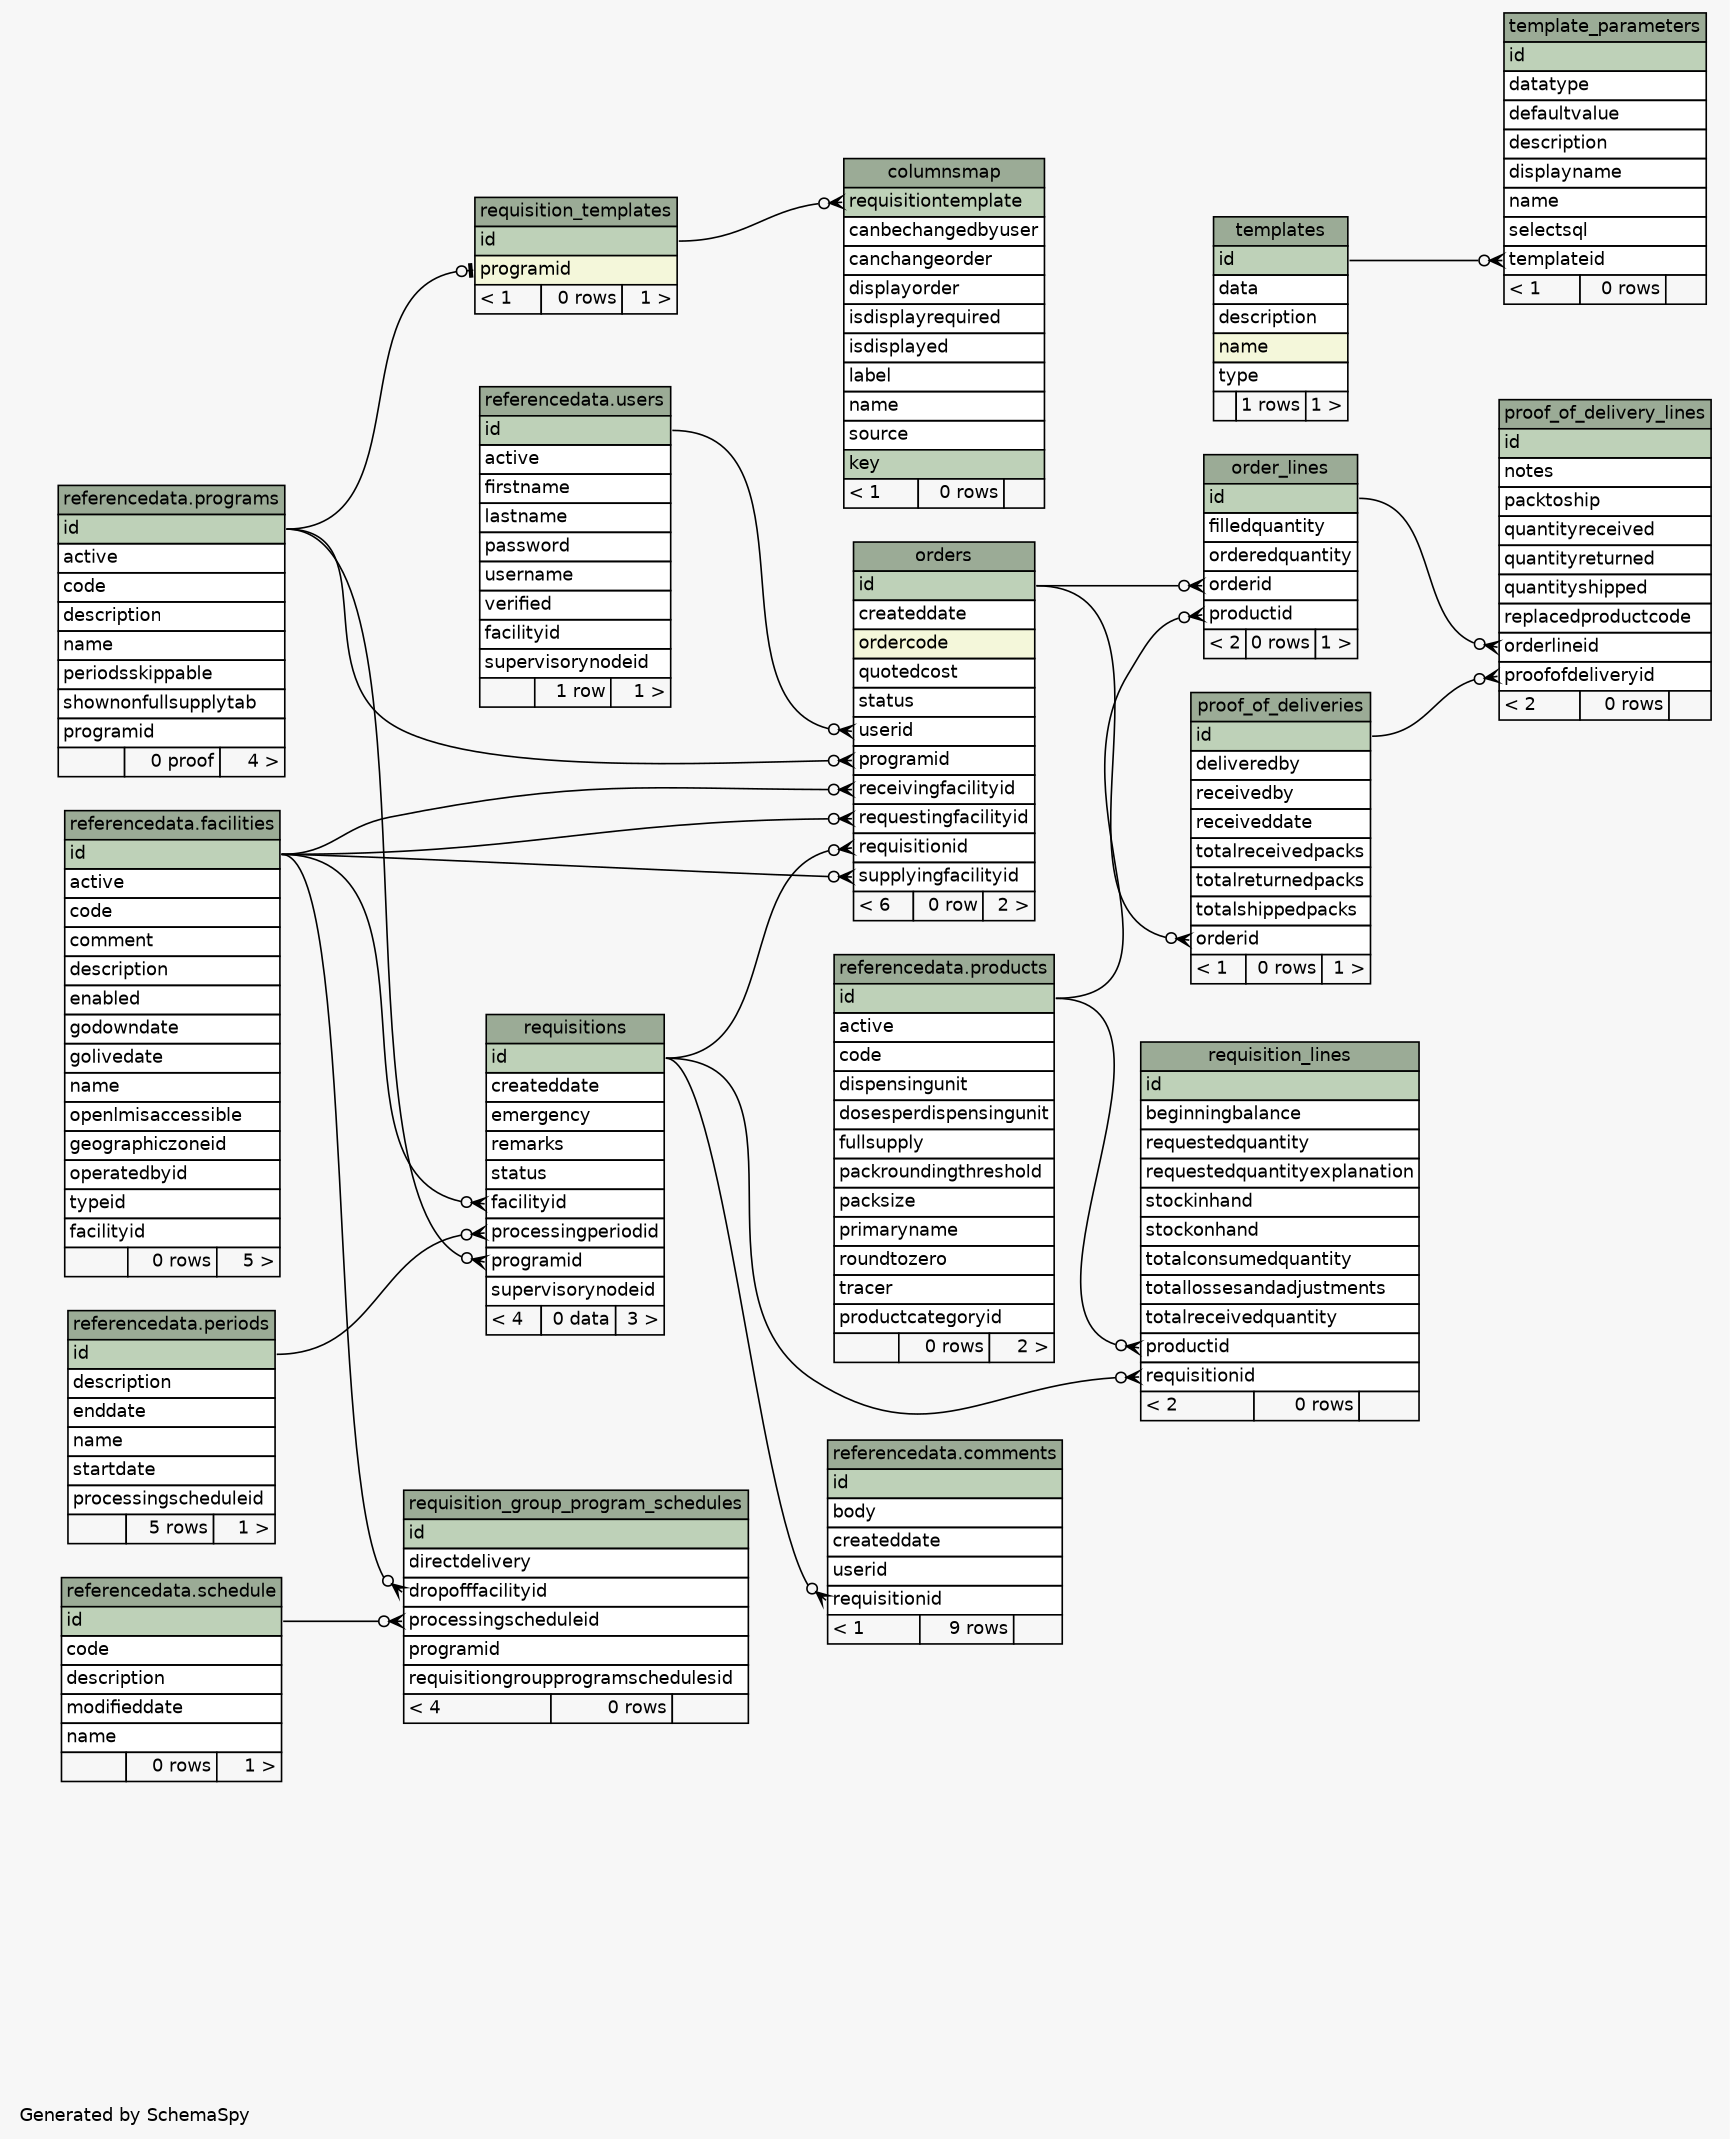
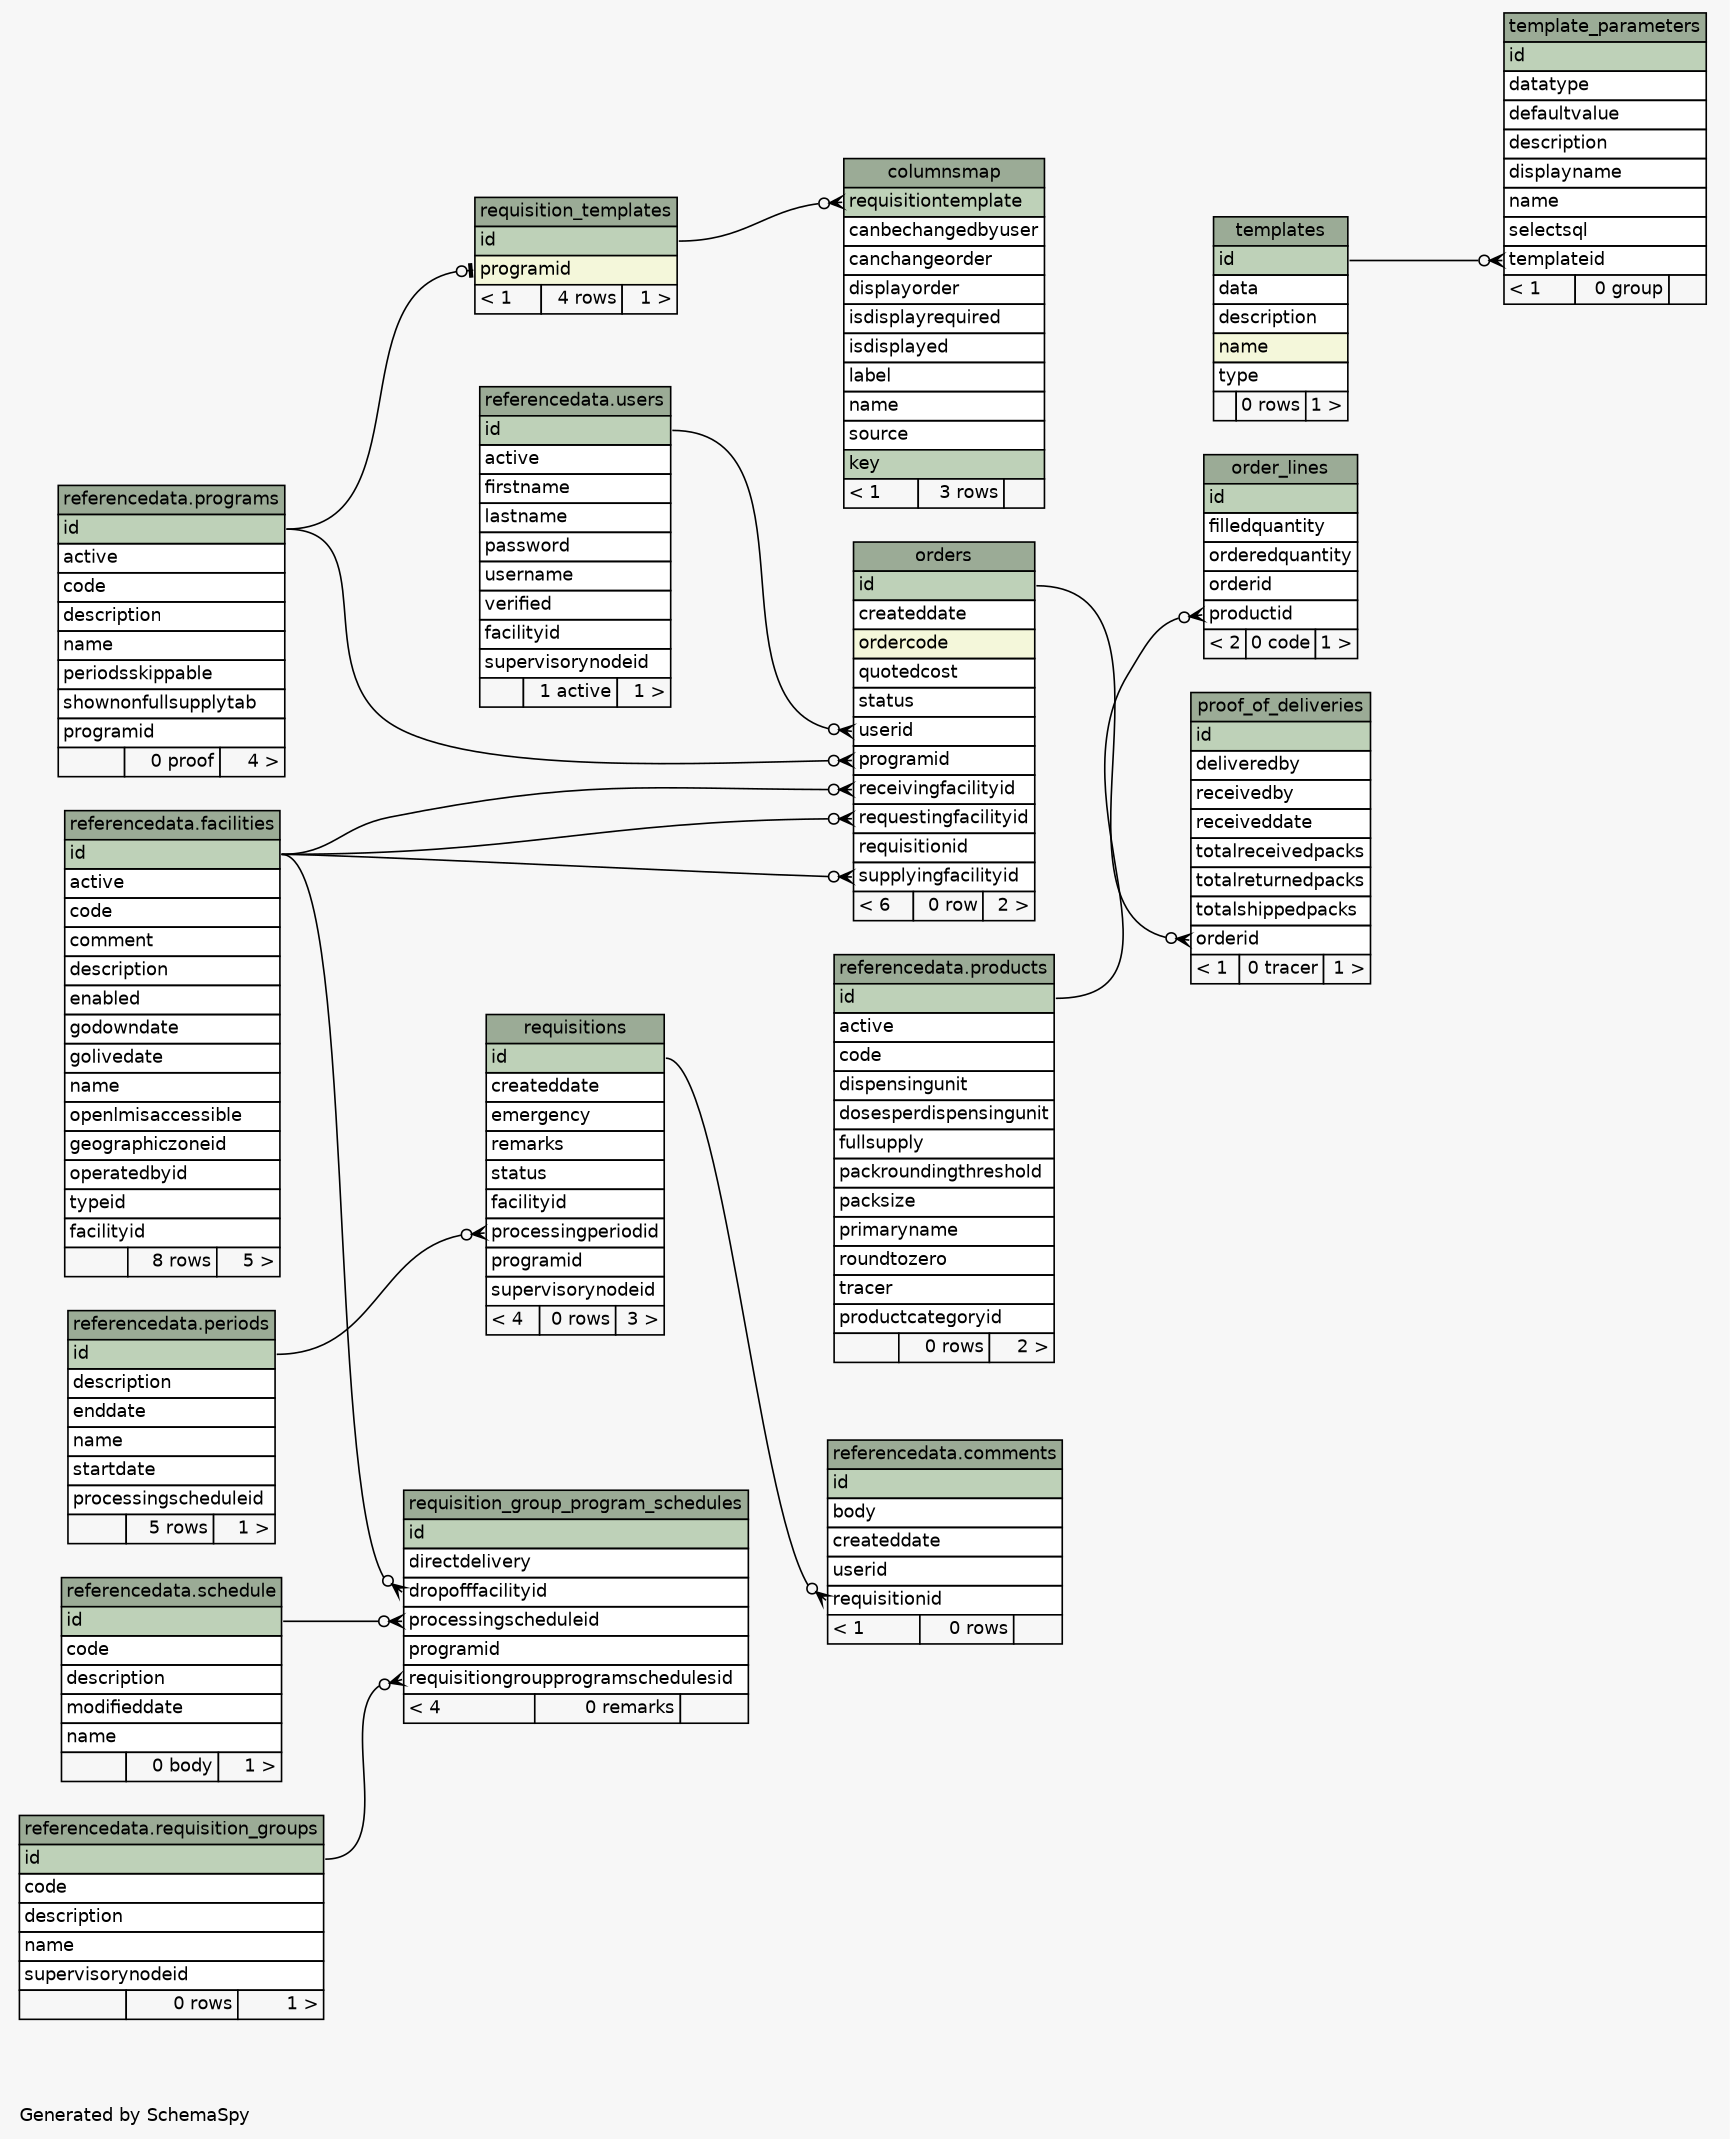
node "template_parameters": text "0 rows" -> "0 group"
node "requisition_templates": text "0 rows" -> "4 rows"
node "templates": text "1 rows" -> "0 rows"
node "columnsmap": text "0 rows" -> "3 rows"
node "proof_of_delivery_lines": removed
edge "orders" -> "order_lines": removed
node "order_lines": text "0 rows" -> "0 code"
node "referencedata.users": text "1 row" -> "1 active"
edge "referencedata.programs" -> "requisitions": removed
edge "requisitions" -> "orders": removed
node "proof_of_deliveries": text "0 rows" -> "0 tracer"
edge "referencedata.facilities" -> "requisitions": removed
node "requisition_lines": removed
node "referencedata.facilities": text "0 rows" -> "8 rows"
node "requisitions": text "0 data" -> "0 rows"
node "referencedata.comments": text "9 rows" -> "0 rows"
node "requisition_group_program_schedules": text "0 rows" -> "0 remarks"
node "referencedata.schedule": text "0 rows" -> "0 body"
node "referencedata.requisition_groups": added
